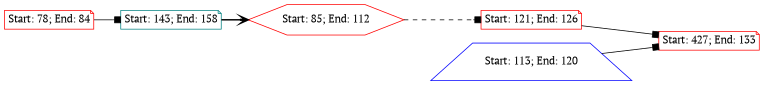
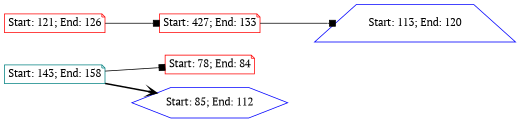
edge "Start: 78; End: 84" -> "Start: 143; End: 158": reversed
node "Start: 85; End: 112": color red -> blue
edge "Start: 85; End: 112" -> "Start: 121; End: 126": removed
edge "Start: 113; End: 120" -> "Start: 427; End: 133": reversed
